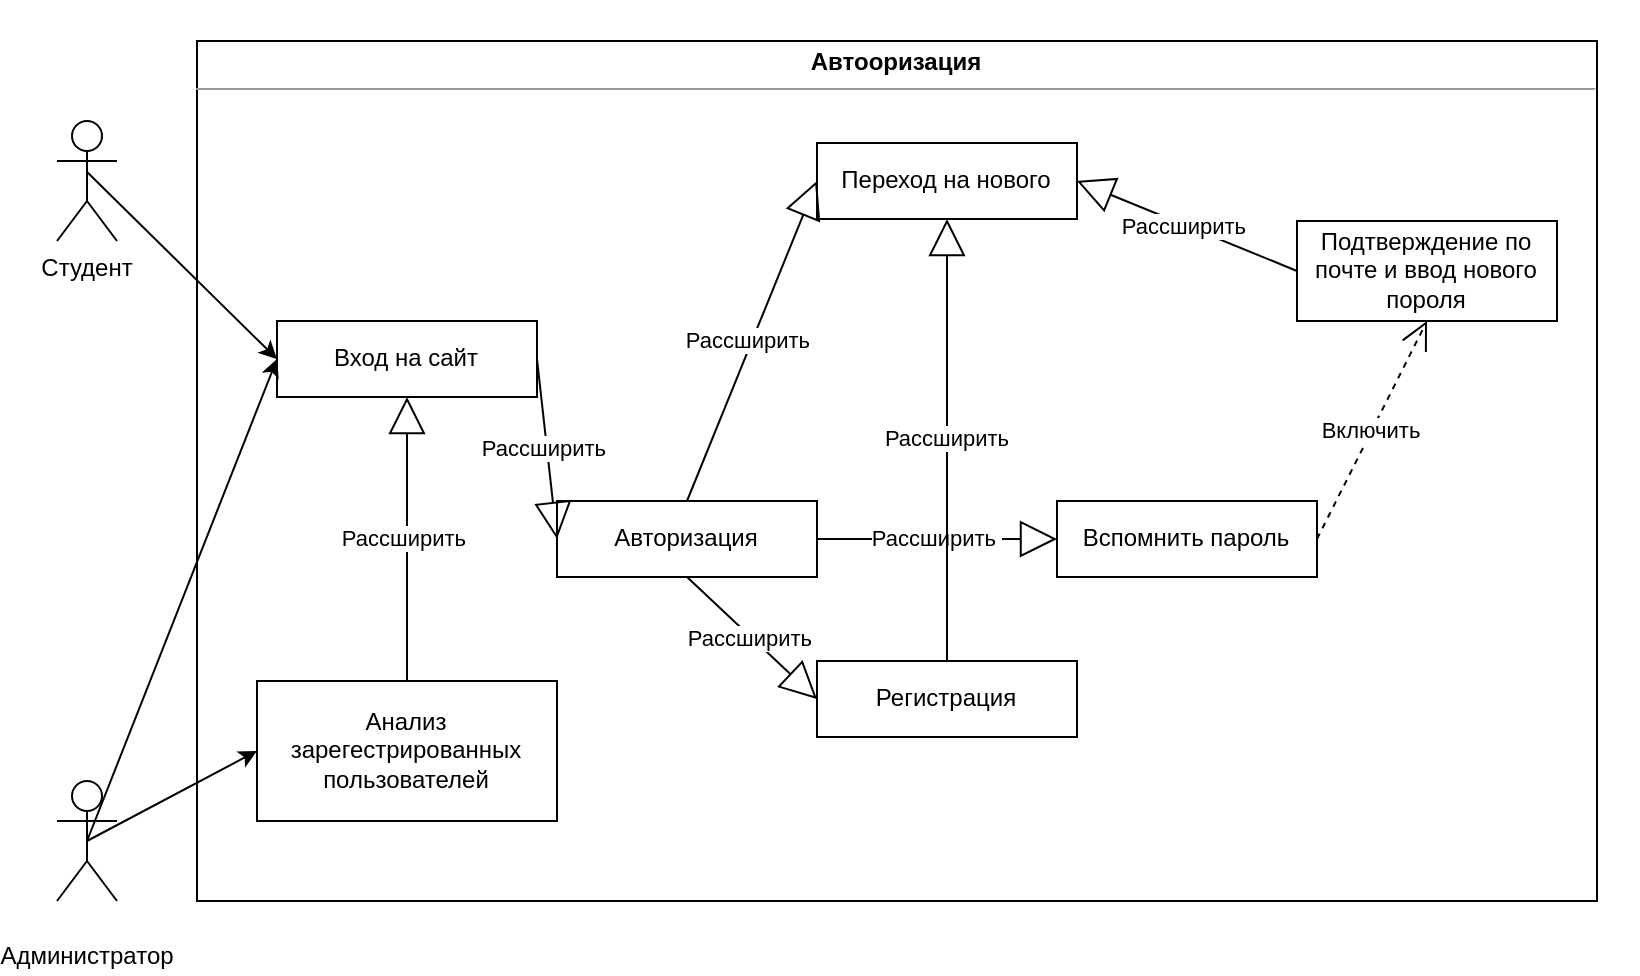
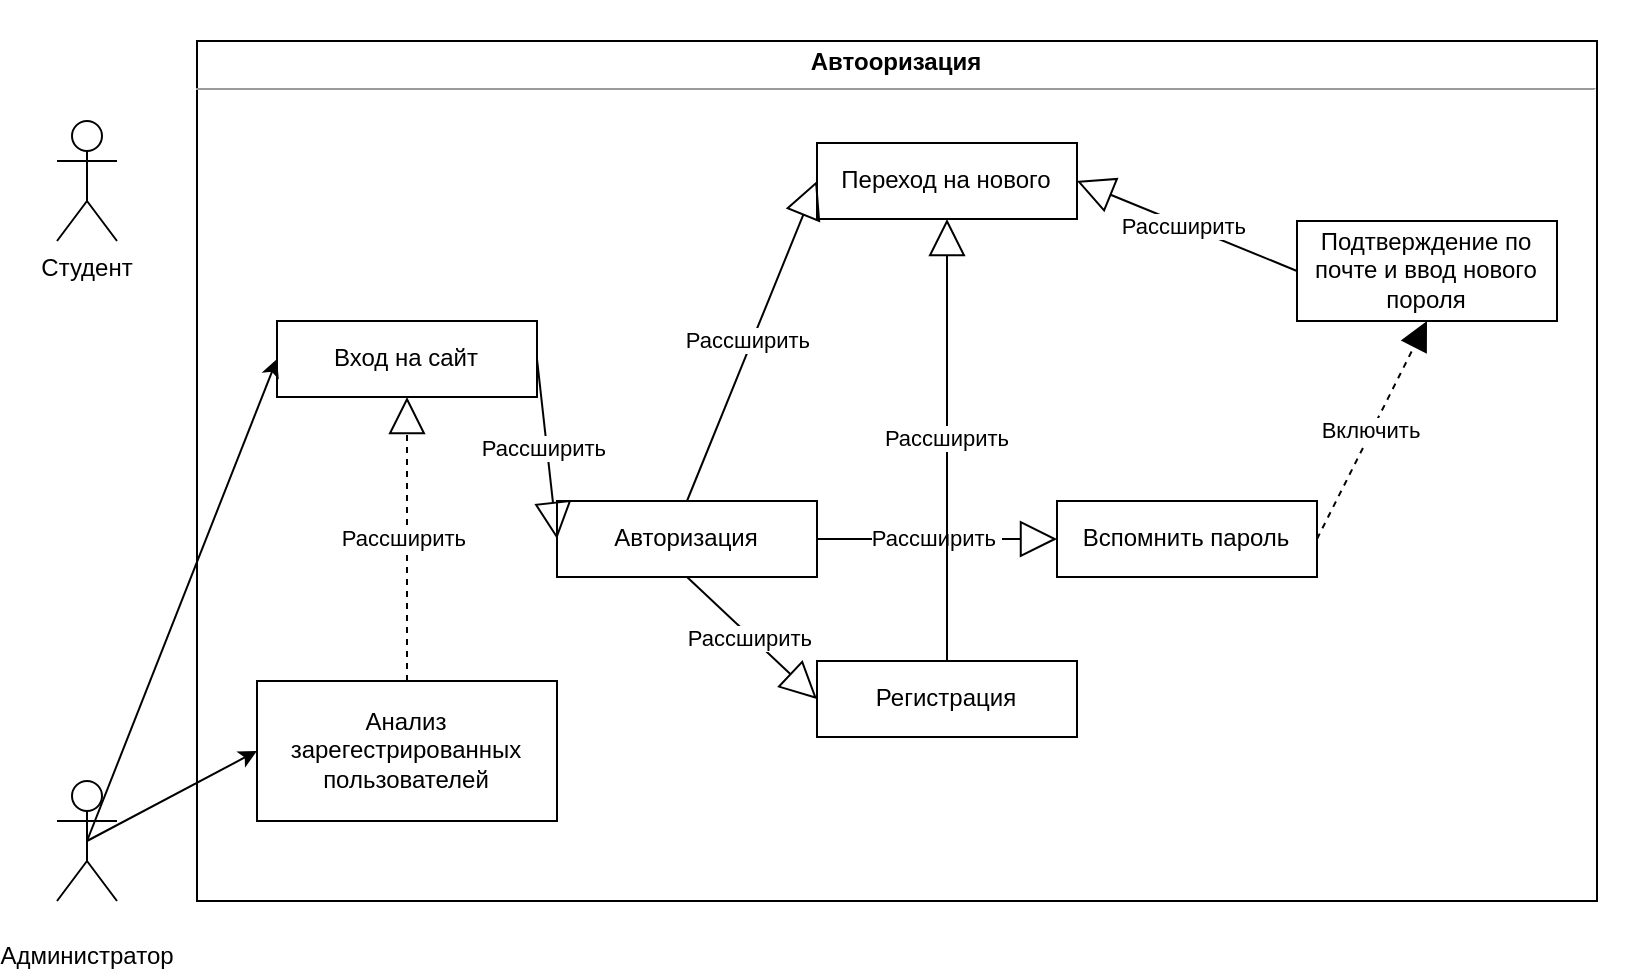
edge "Студент" -> "Вход на сайт": removed
edge "Вспомнить пароль" -> "Подтверждение по почте и ввод нового пороля": arrowhead open -> block
edge "Анализ зарегестрированных пользователей" -> "Вход на сайт": style solid -> dashed
